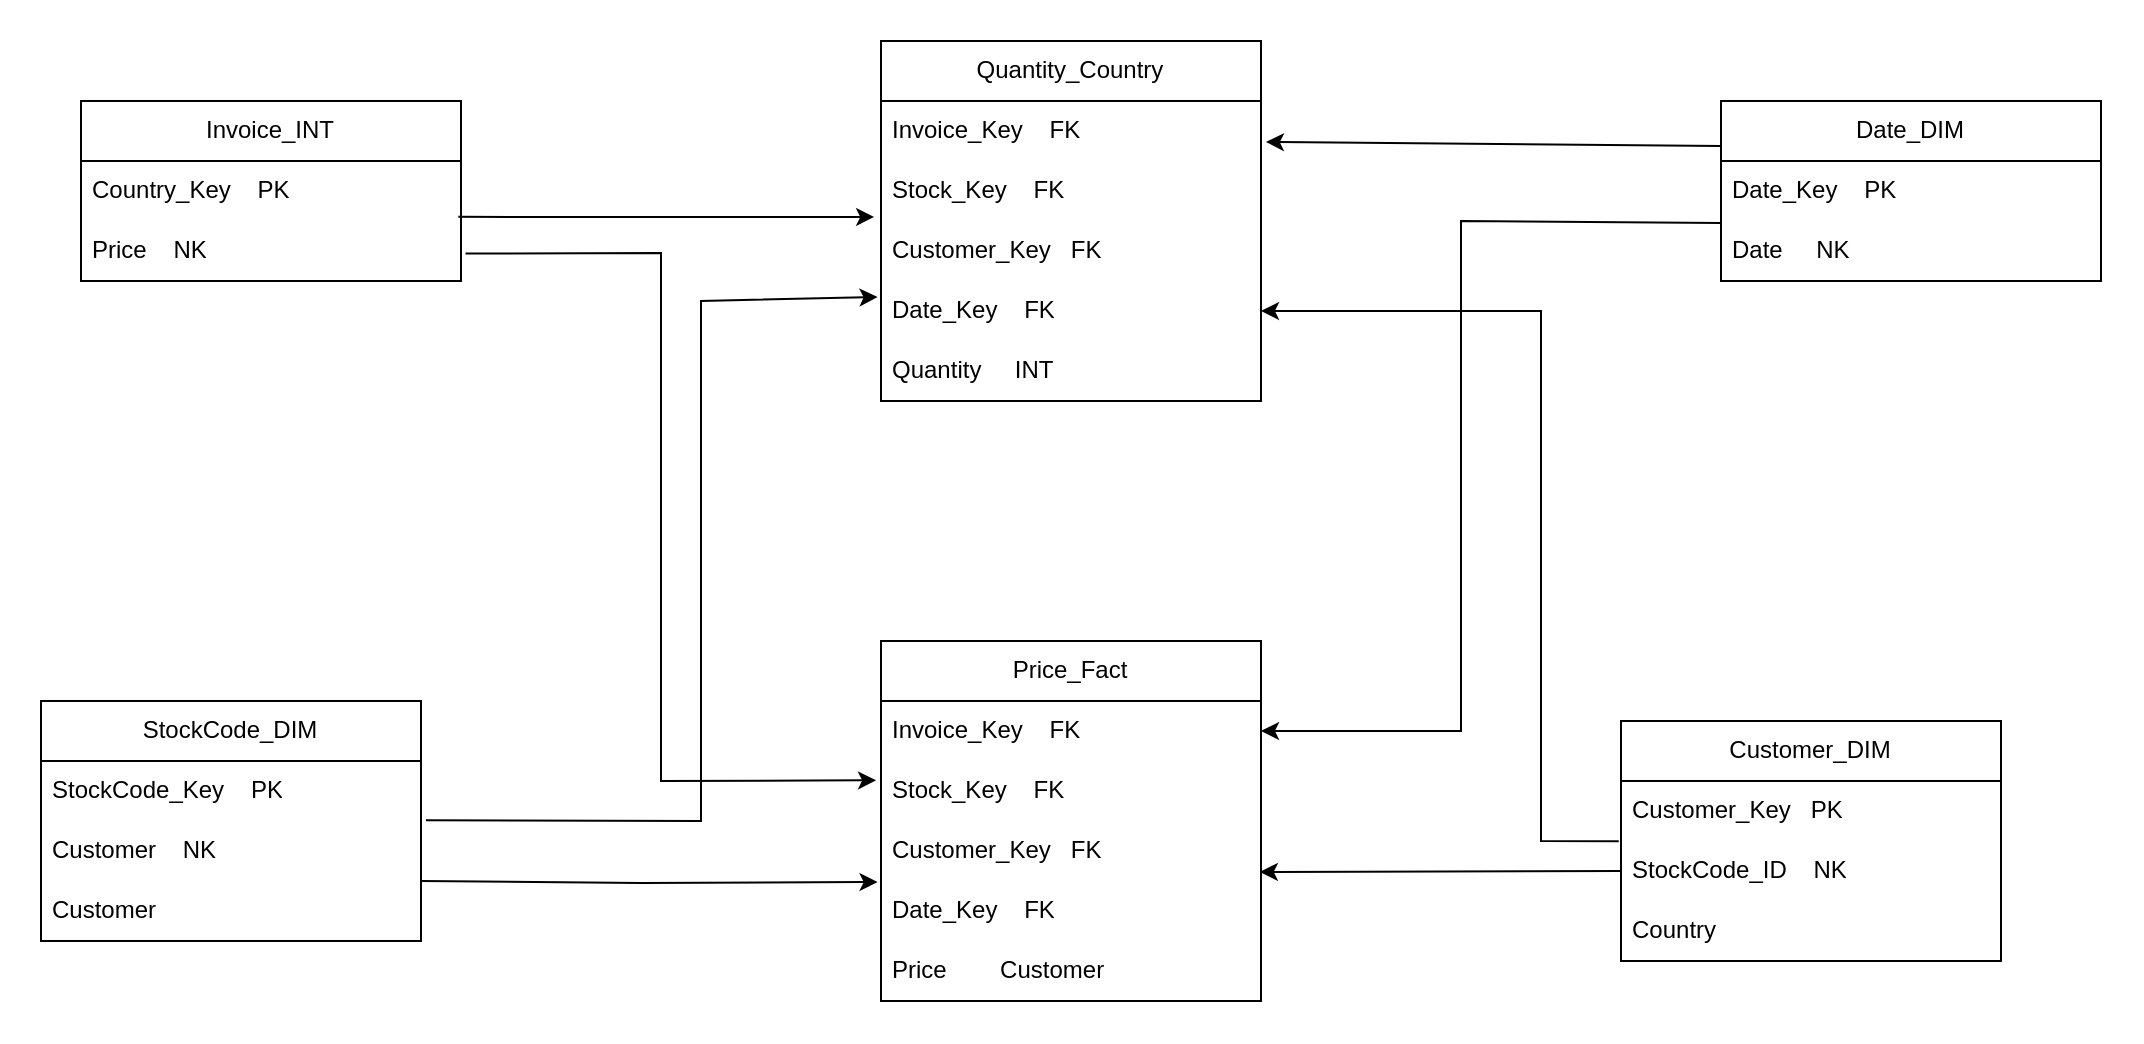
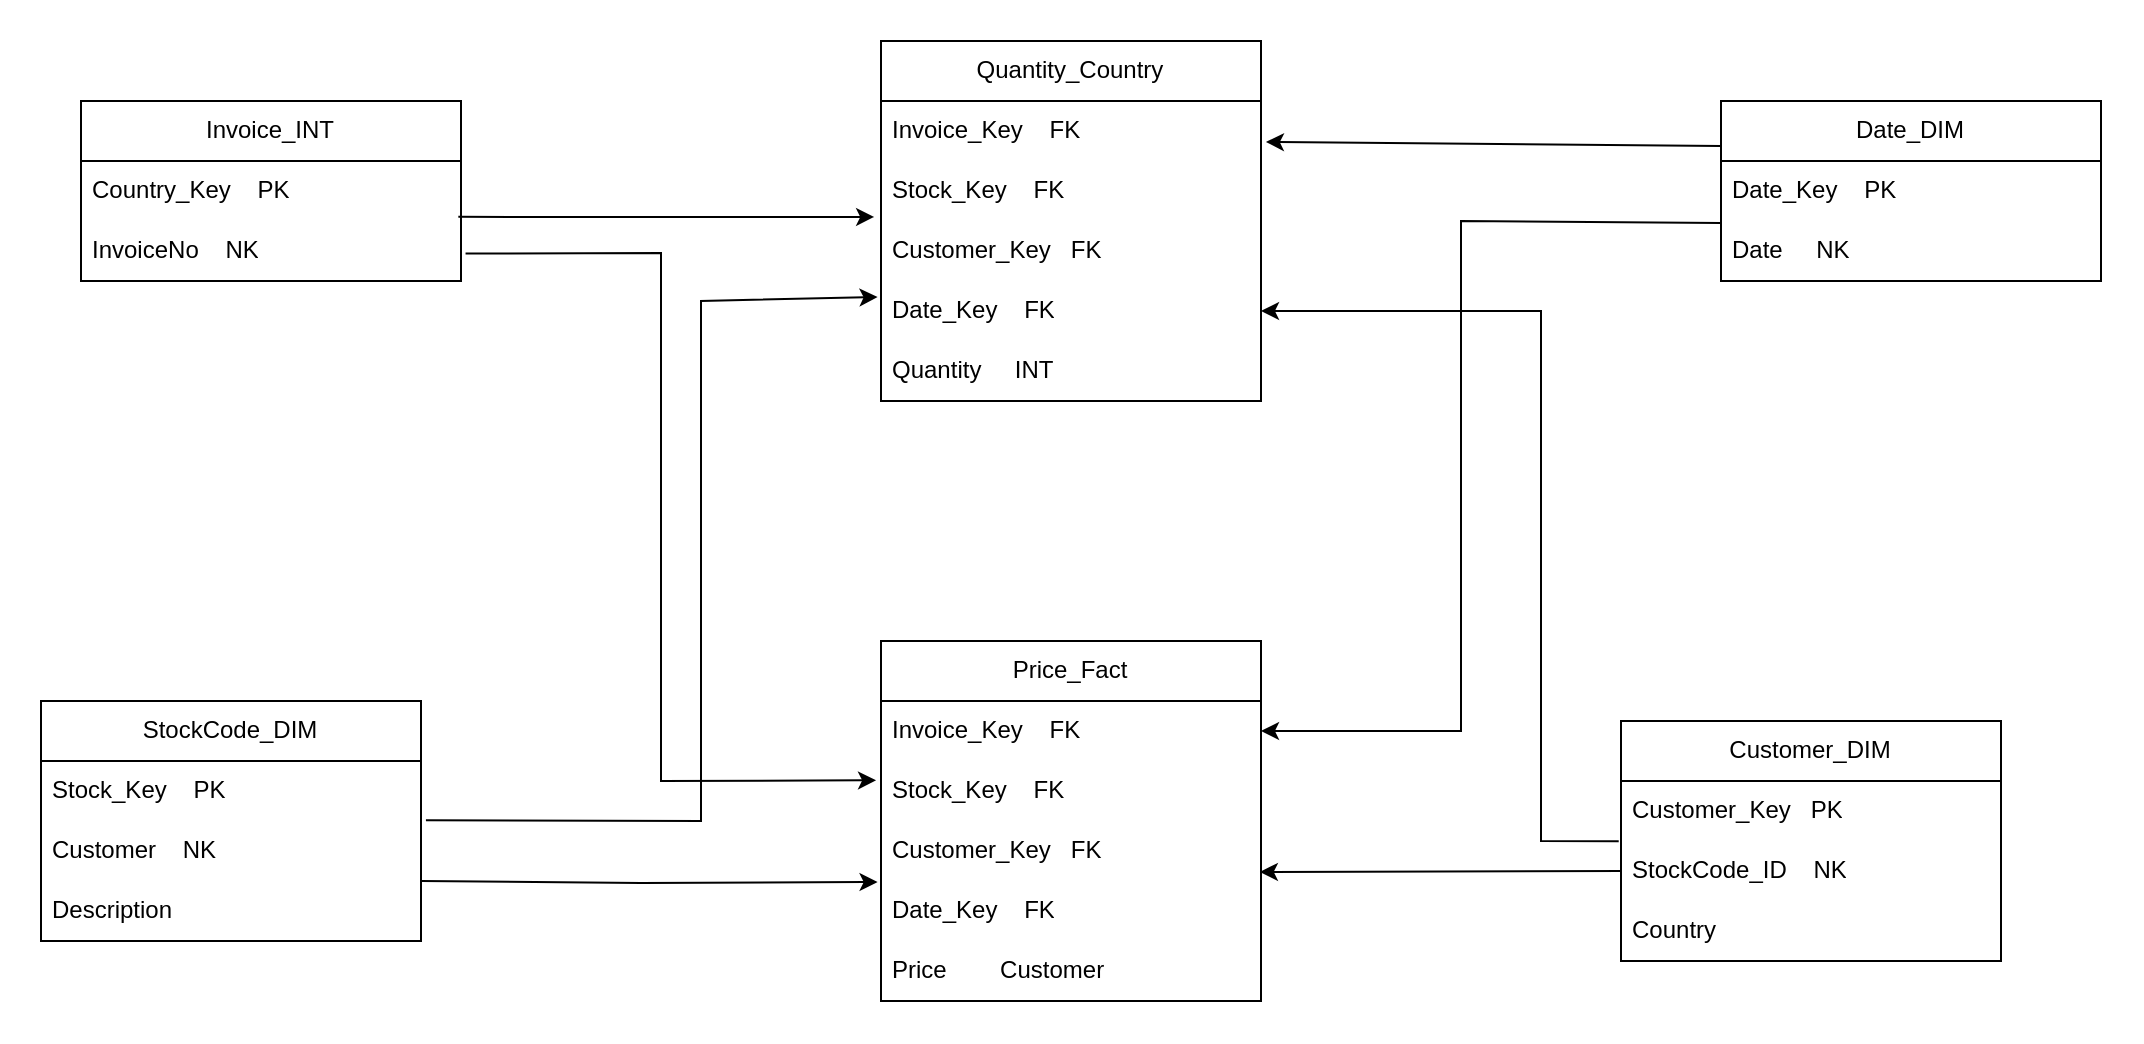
node "Price NK": label "Price NK" -> "InvoiceNo NK"
node "StockCode_Key PK": label "StockCode_Key PK" -> "Stock_Key PK"
node "Customer": label "Customer" -> "Description"
